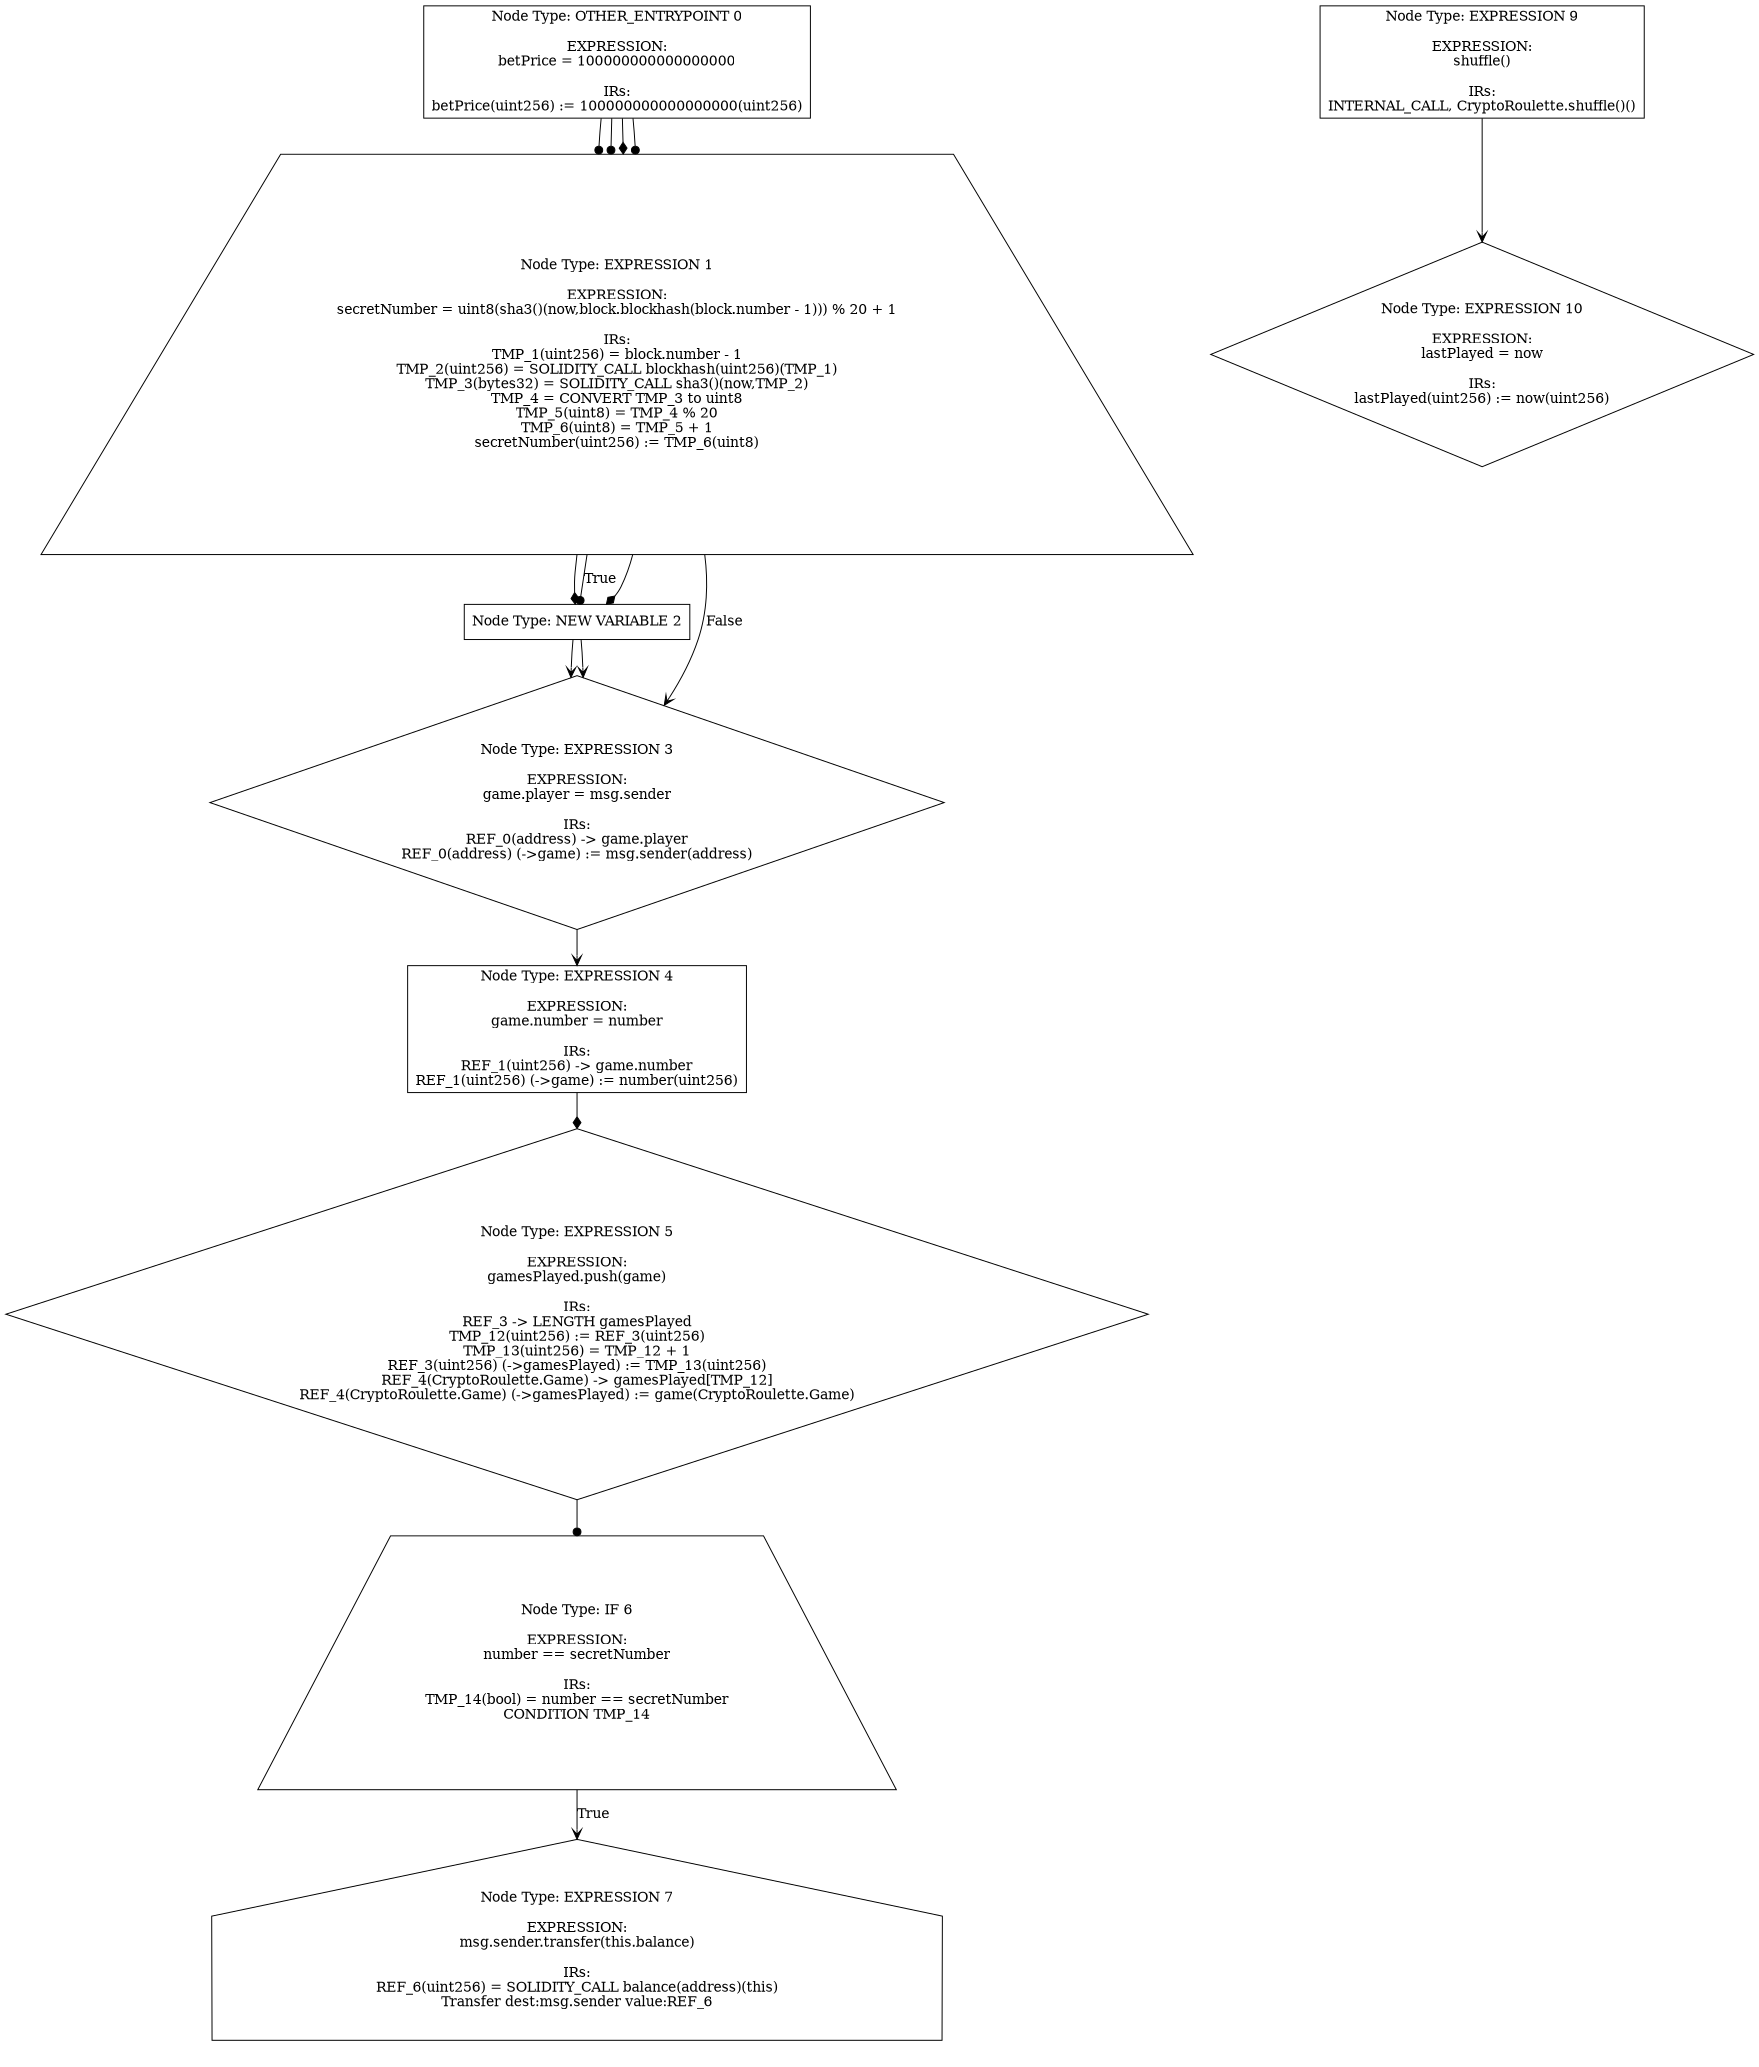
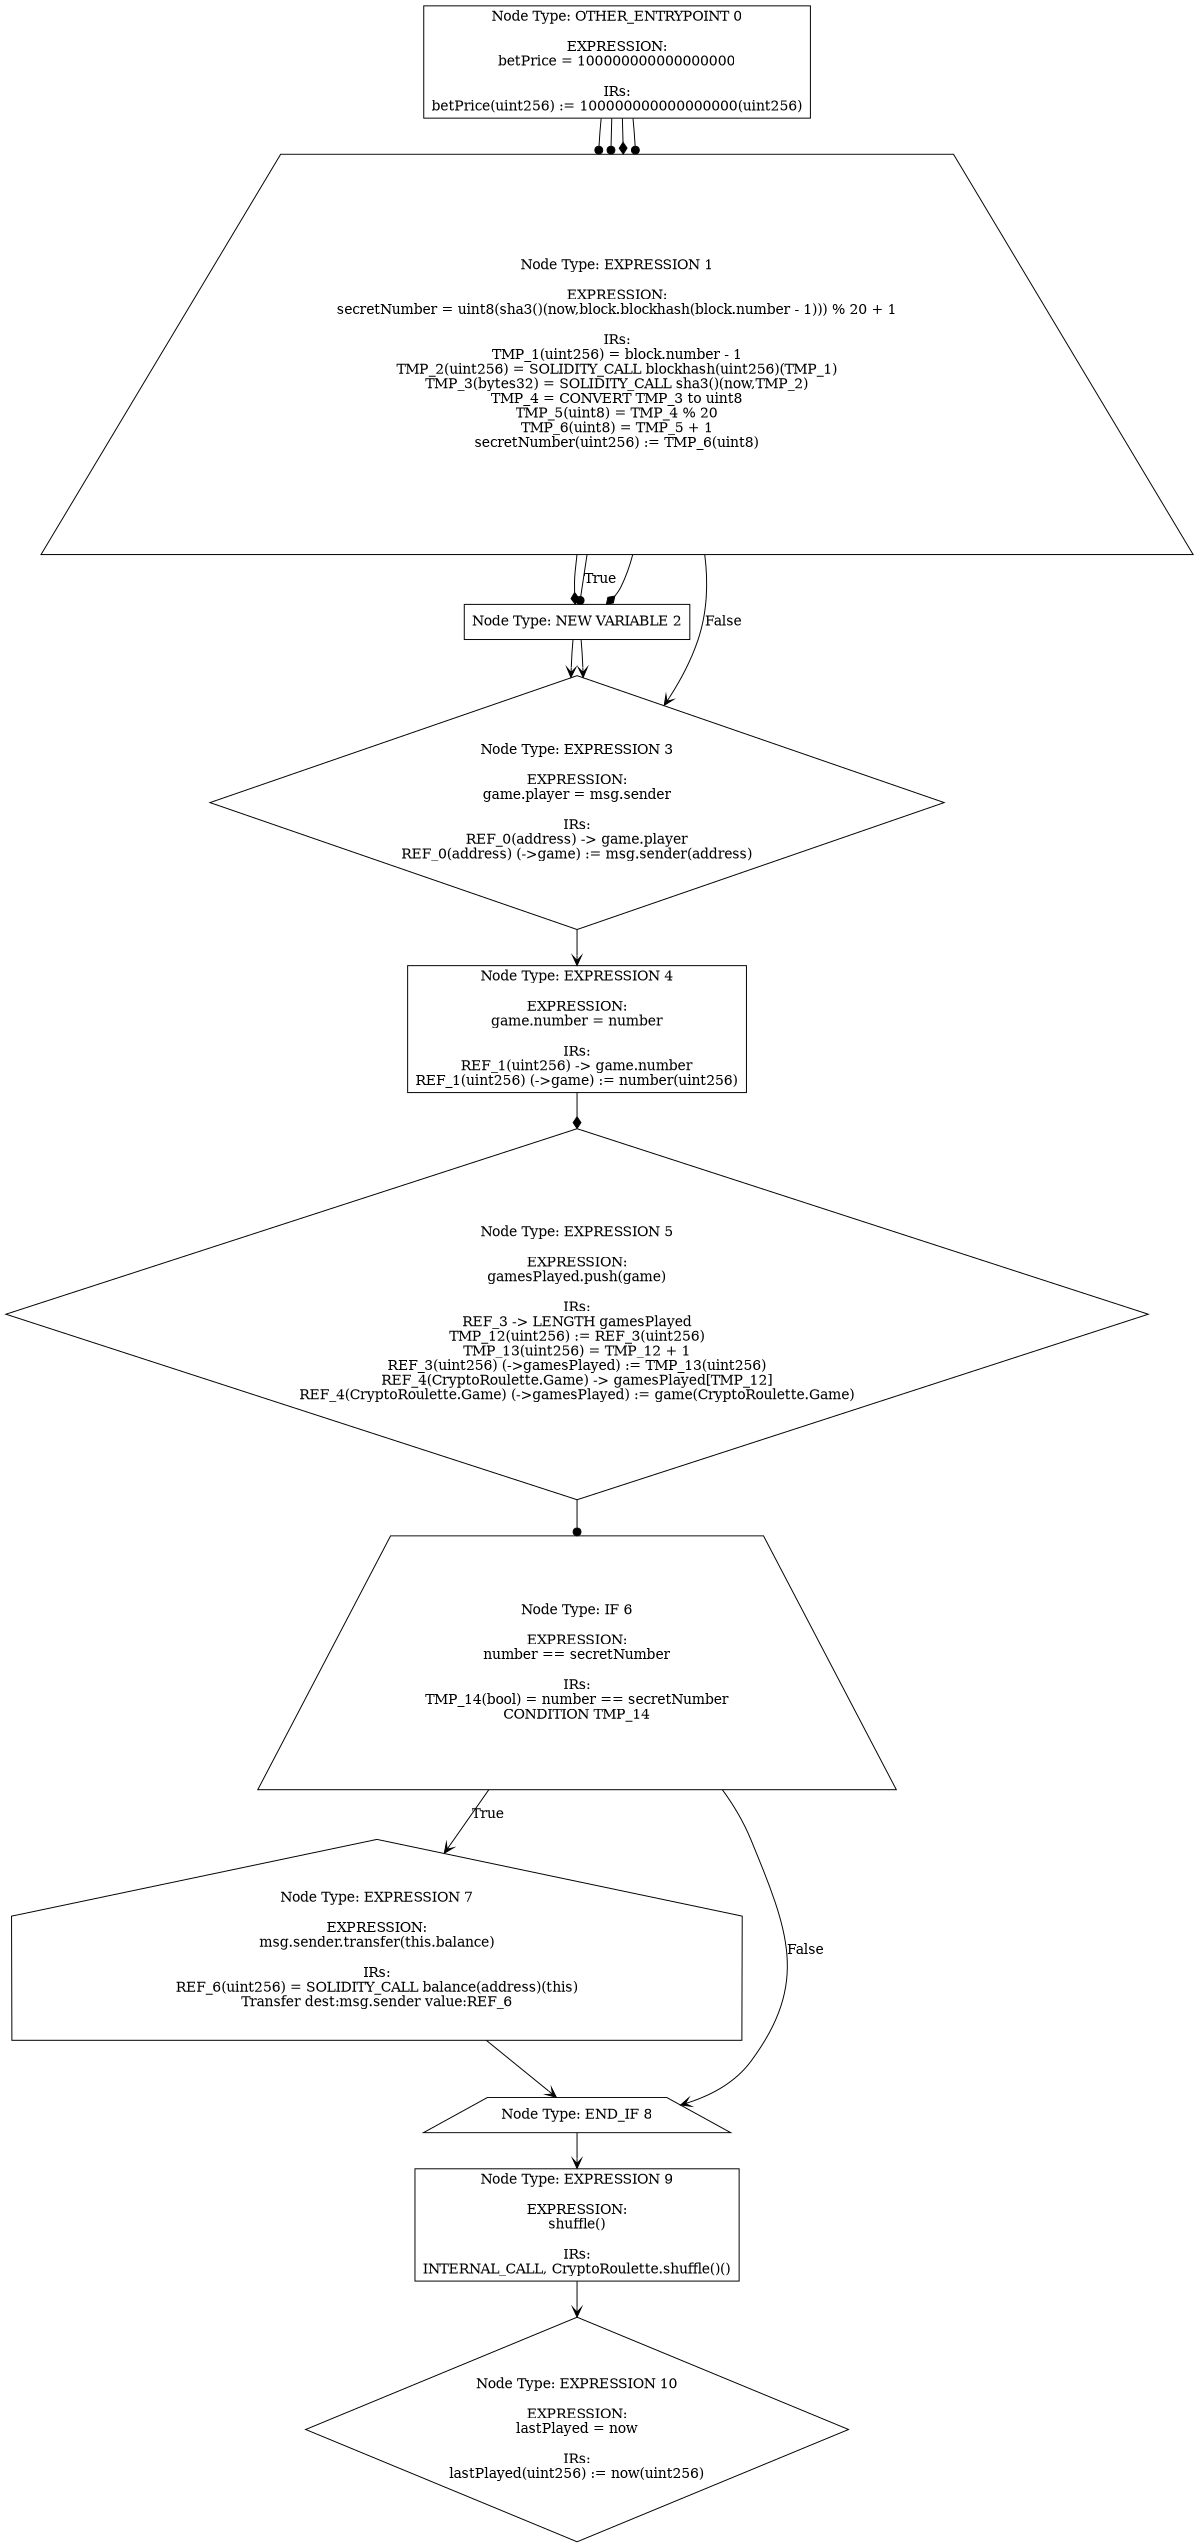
node "Node Type: END_IF 8": added
